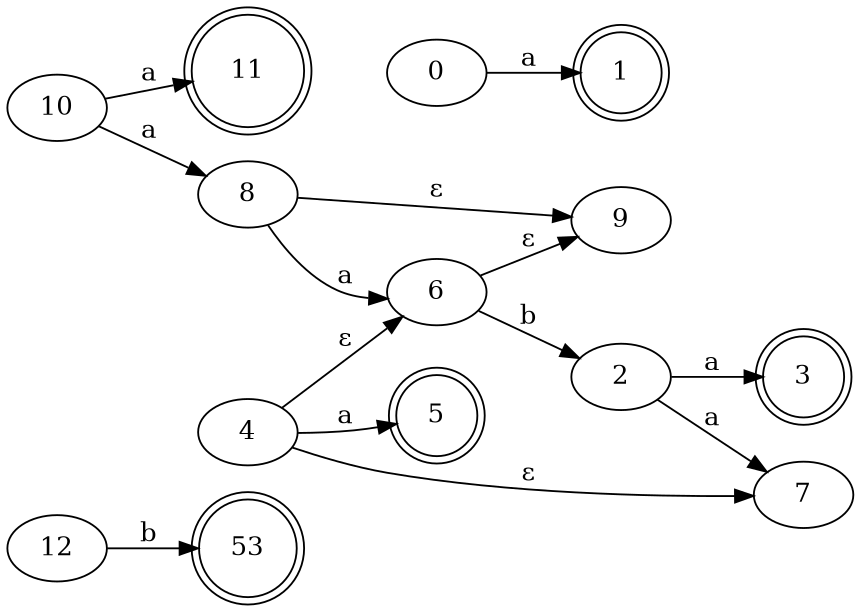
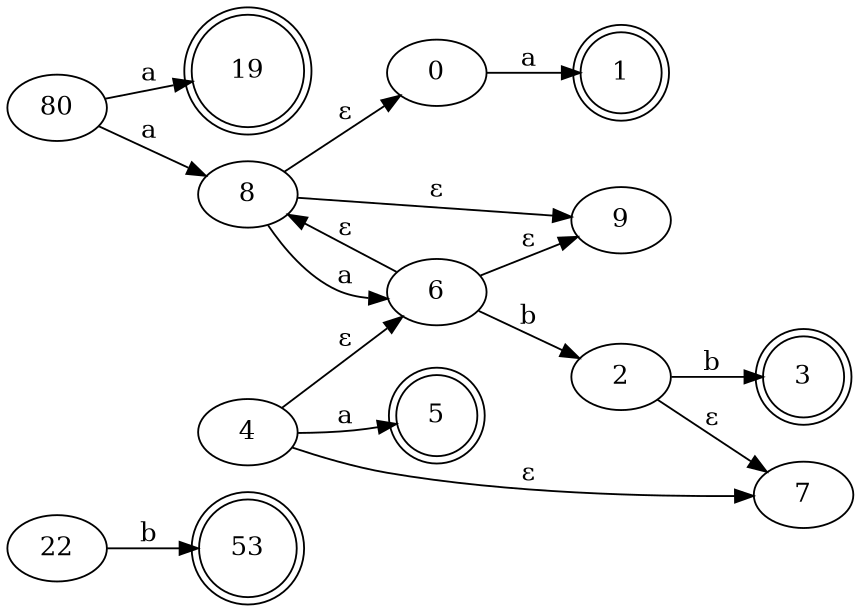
node "11": label "11" -> "19"
node "10": label "10" -> "80"
edge "8" -> "0": added, label "ε"
edge "6" -> "8": added, label "ε"
edge "2" -> "3": label "a" -> "b"
edge "2" -> "7": label "a" -> "ε"
node "12": label "12" -> "22"
